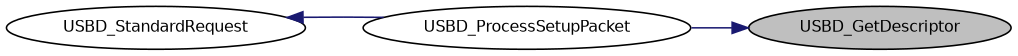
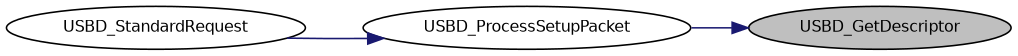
edge "USBD_ProcessSetupPacket" -> "USBD_StandardRequest": reversed
